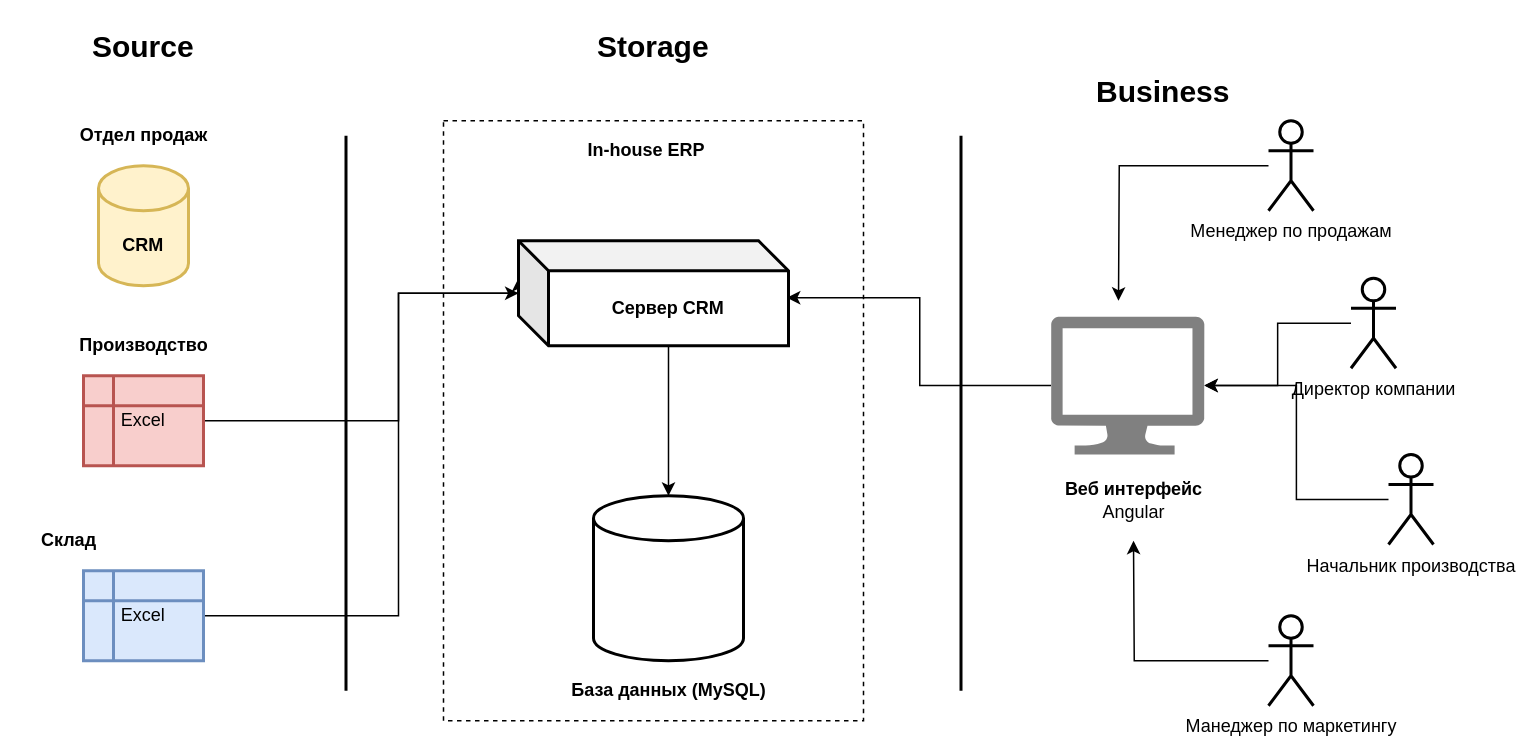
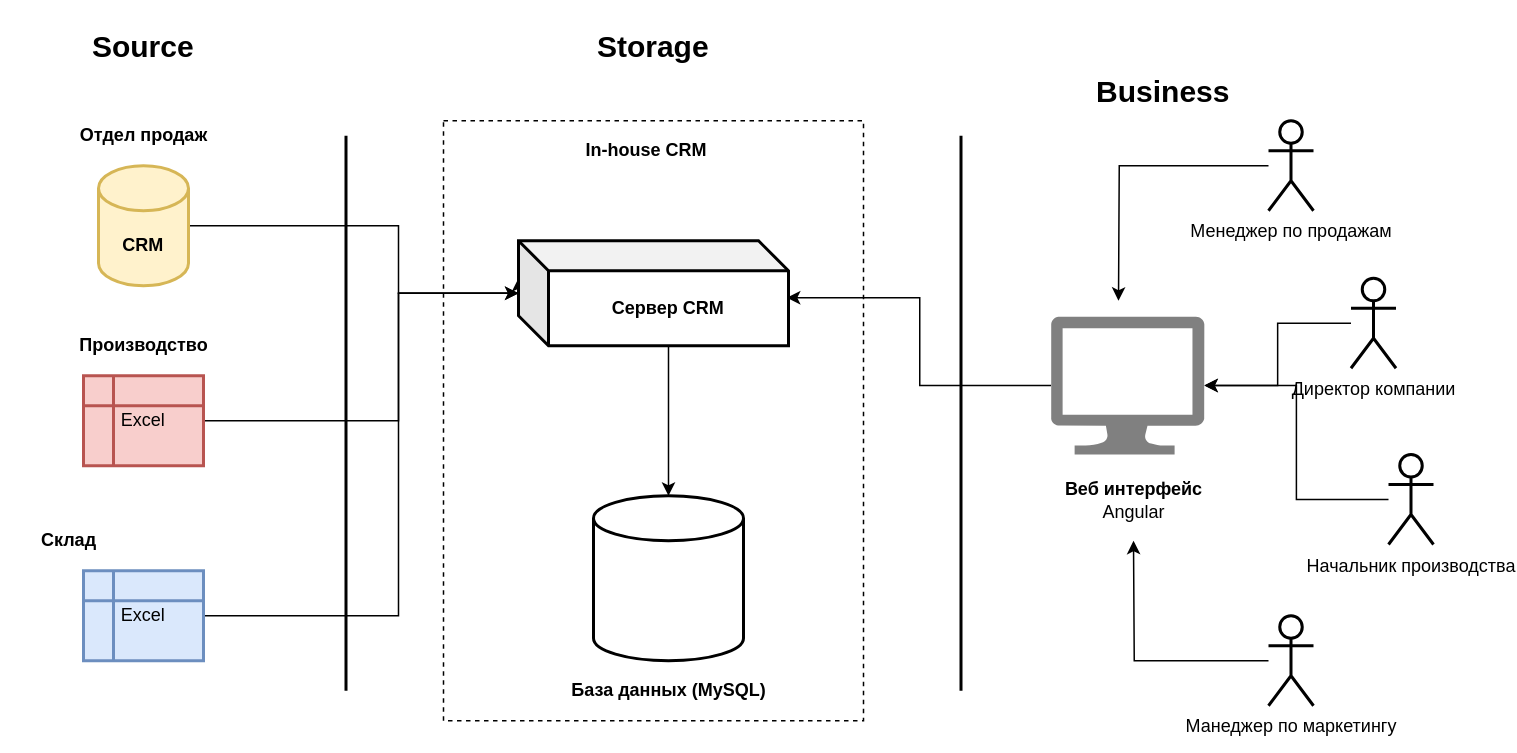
node "In-house ERP": label "In-house ERP" -> "In-house CRM"
edge "CRM" -> "Сервер CRM": added
